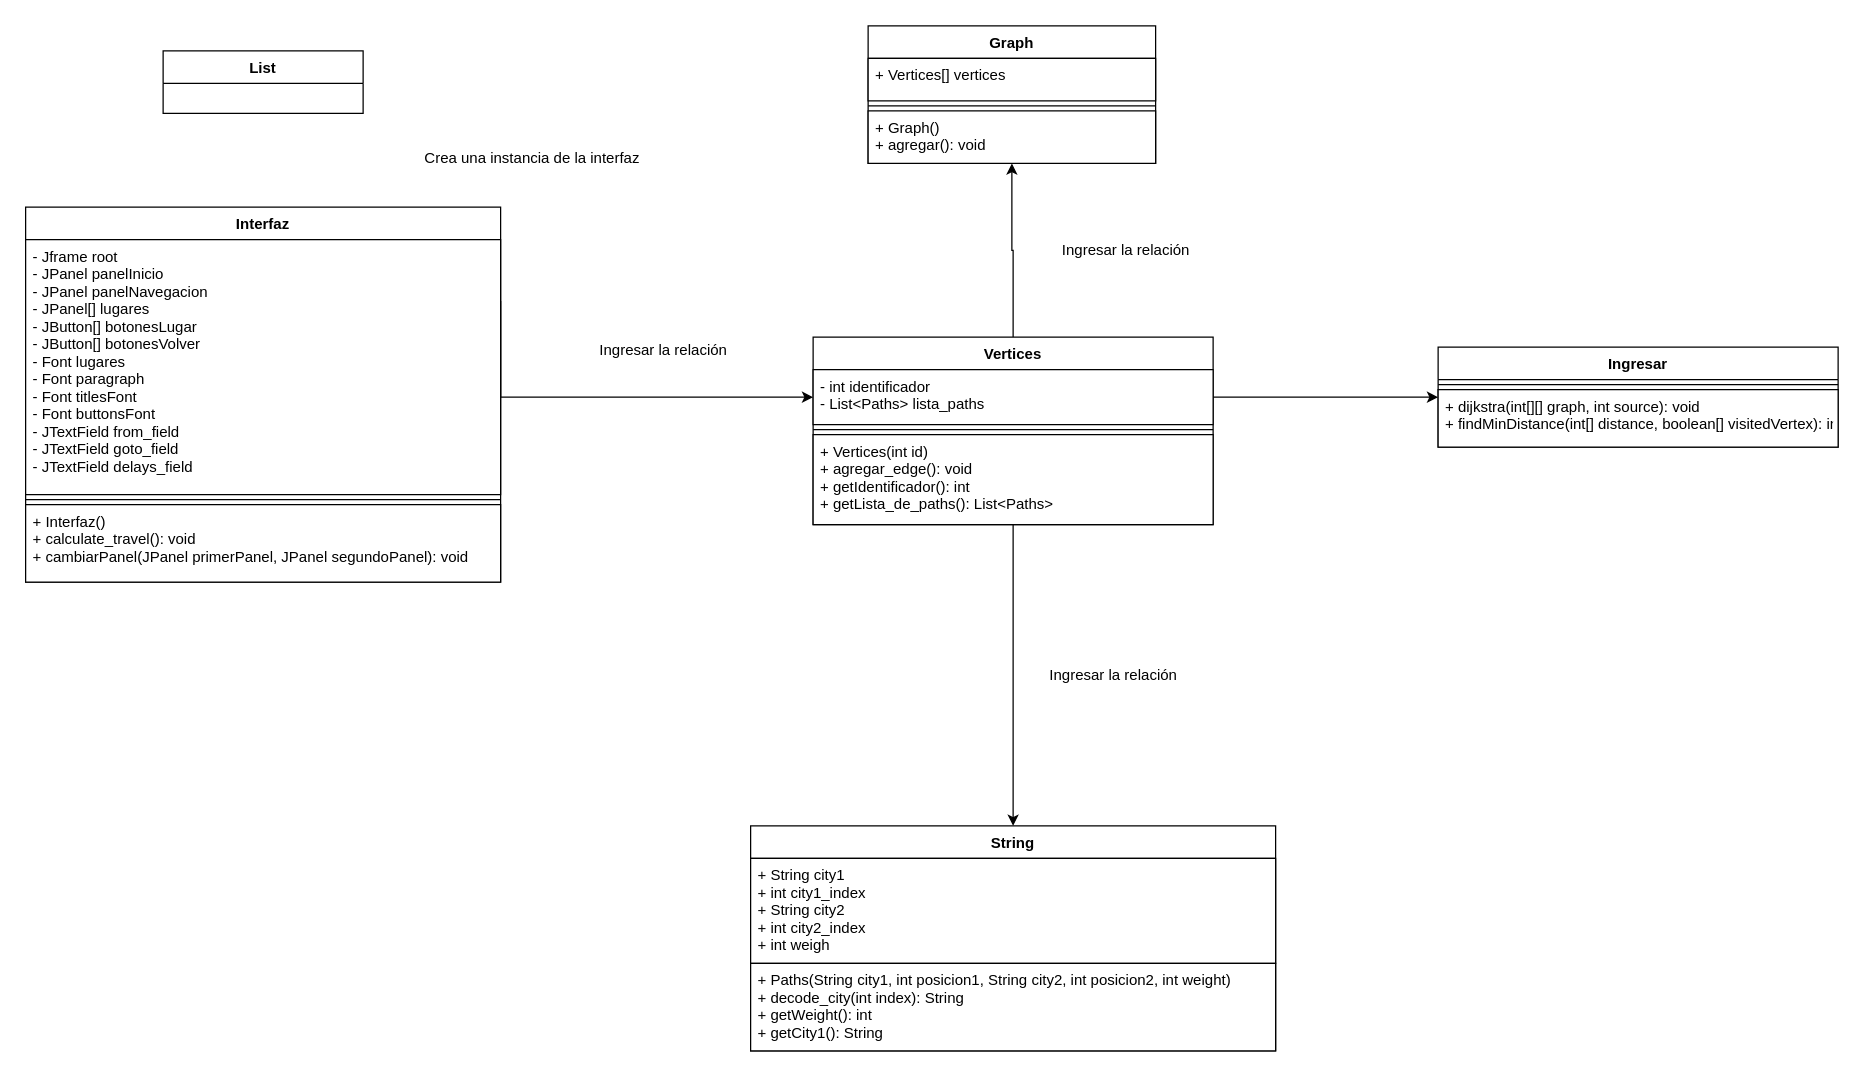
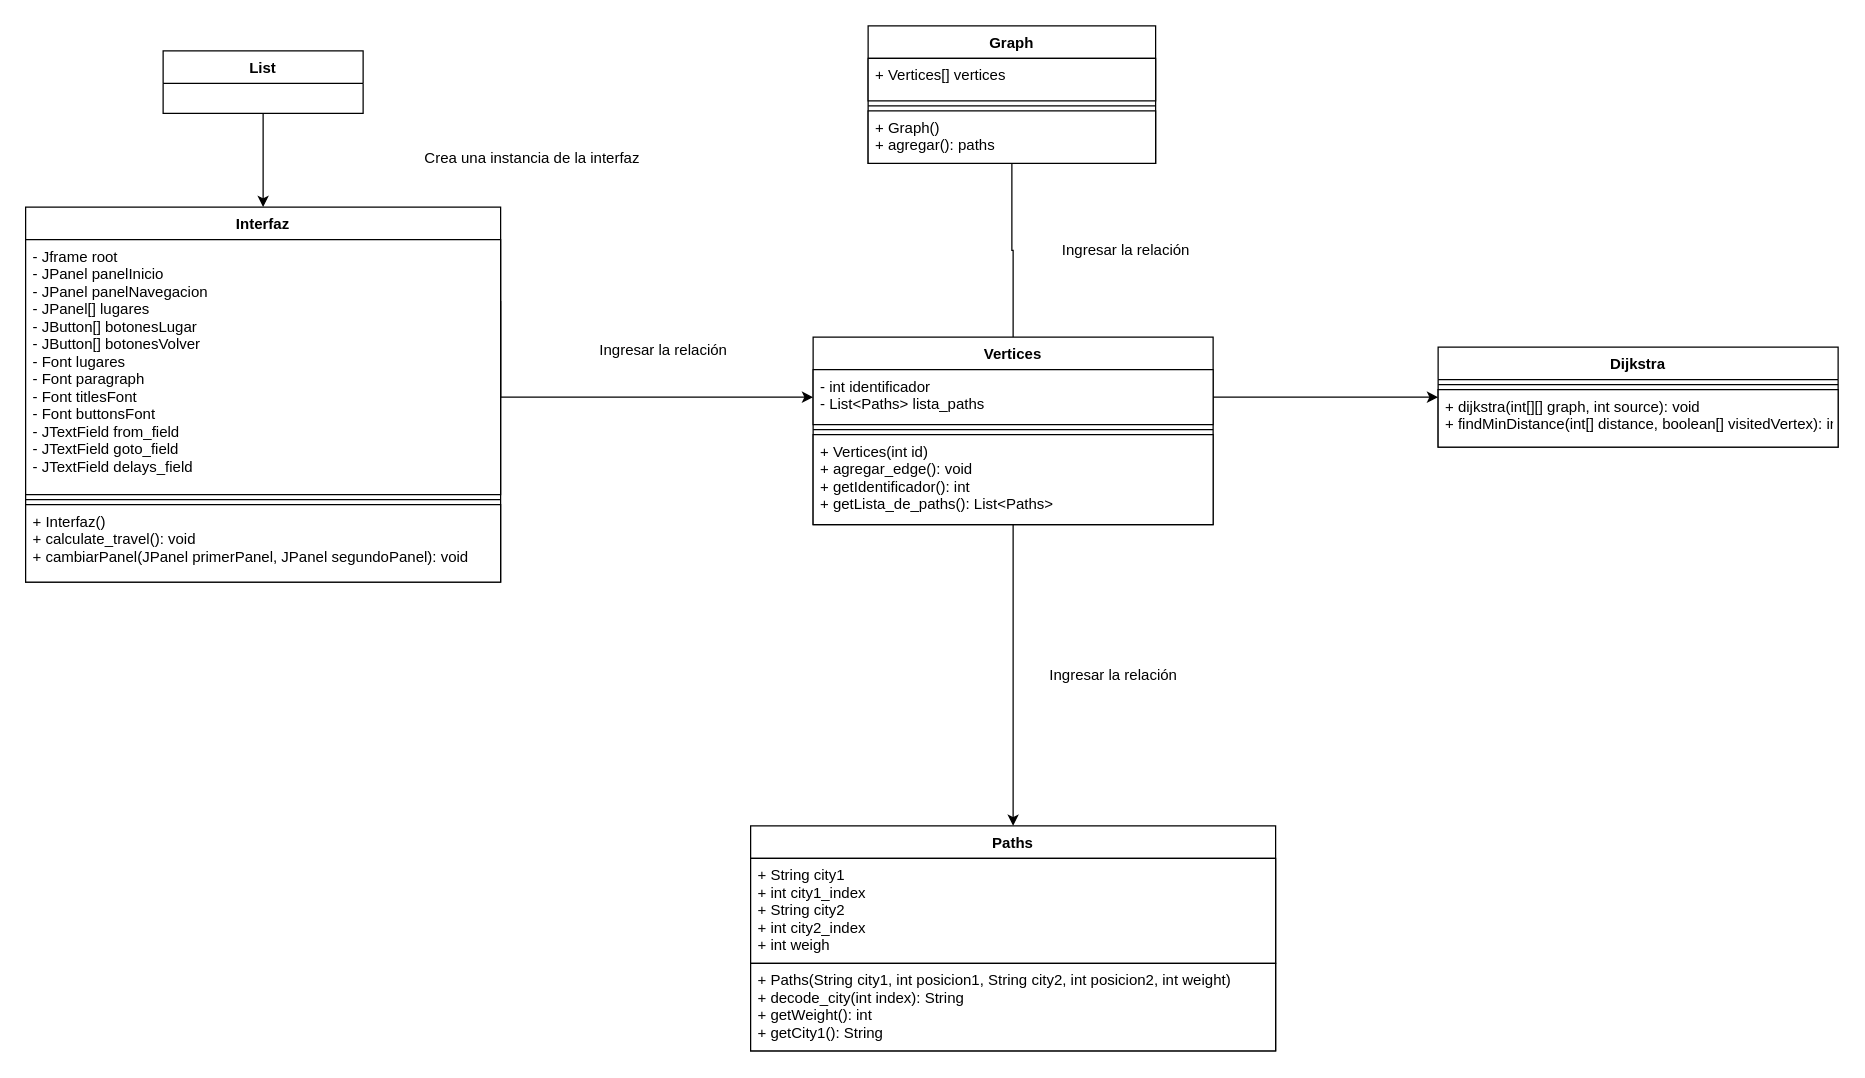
node "+ Graph() + agregar(): void": label "+ Graph() + agregar(): void" -> "+ Graph() + agregar(): paths"
edge "List" -> "Interfaz": added
edge "Vertices" -> "Graph": arrowhead classic -> none
node "Ingresar": label "Ingresar" -> "Dijkstra"
node "String": label "String" -> "Paths"
